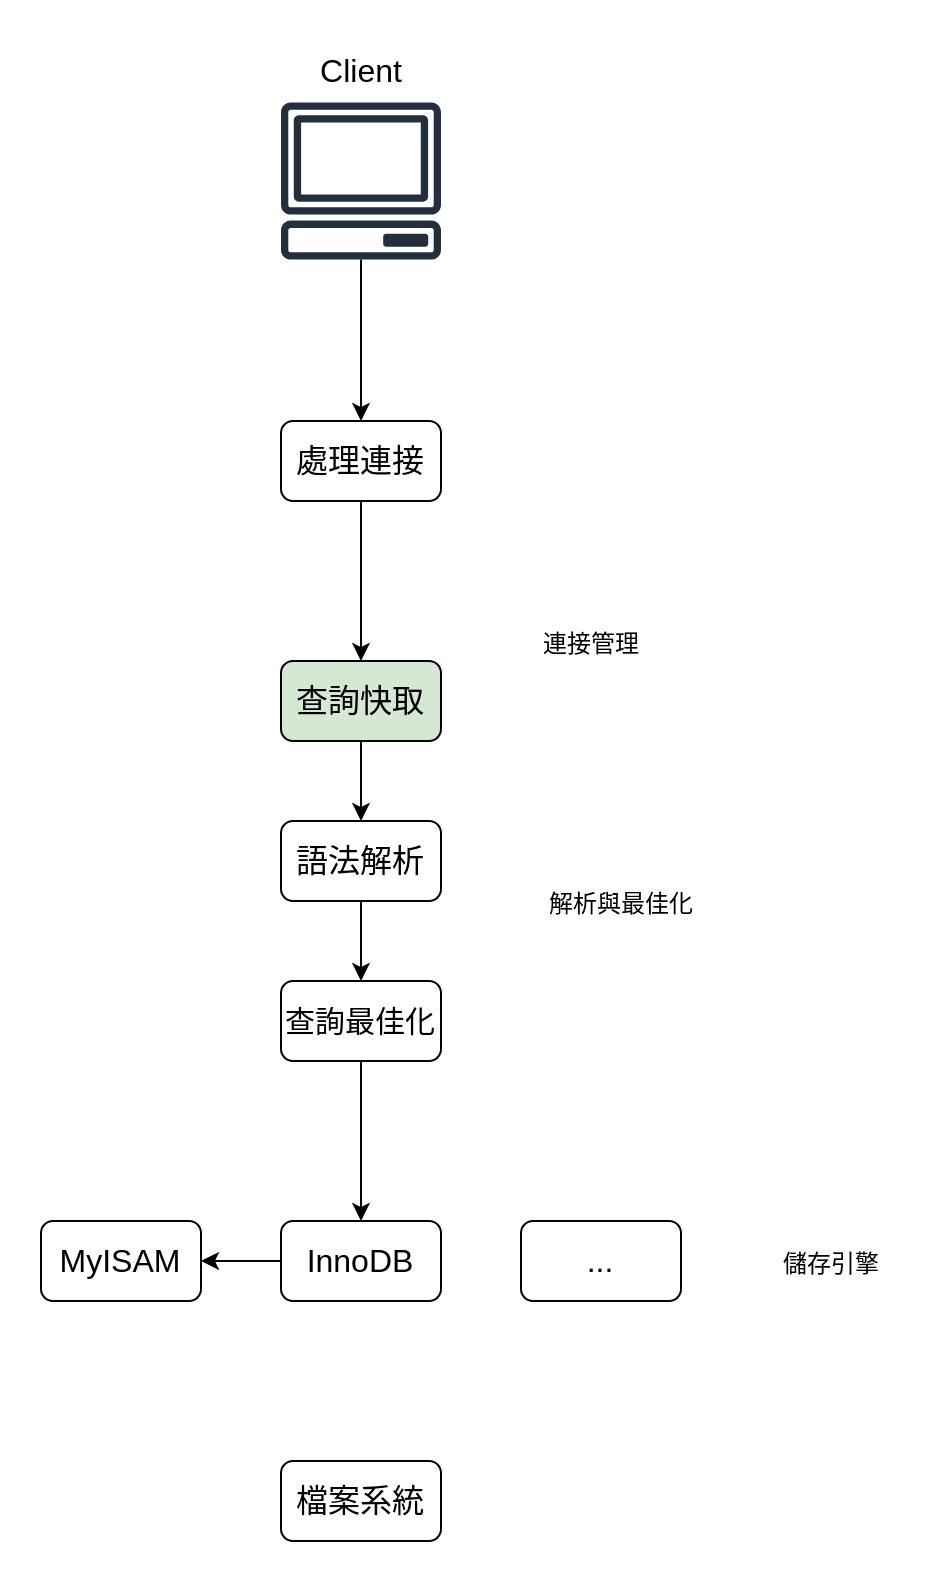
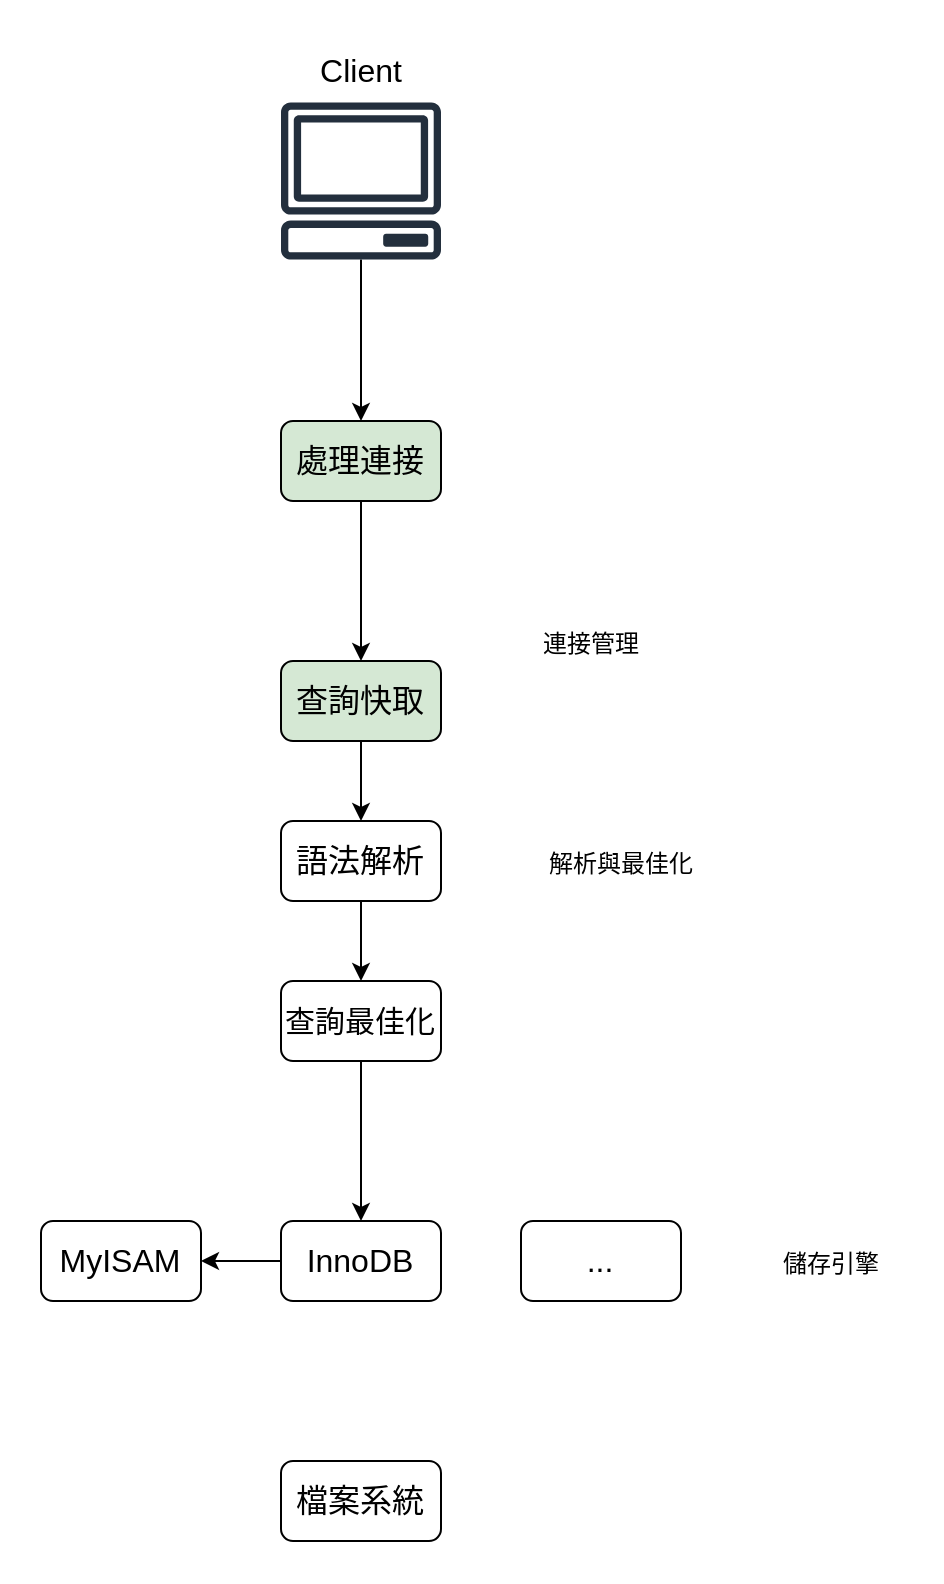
node "處理連接": fillcolor #ffffff -> #d5e8d4
node "解析與最佳化": moved (621, 901) -> (621, 861)
